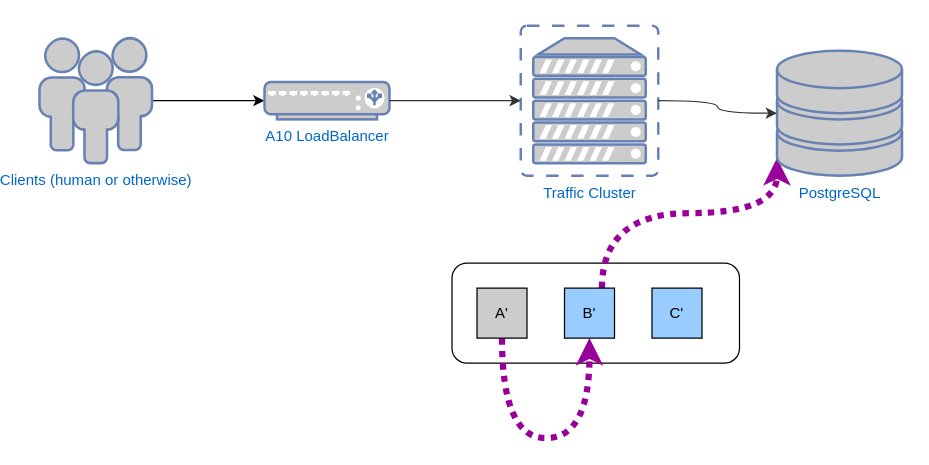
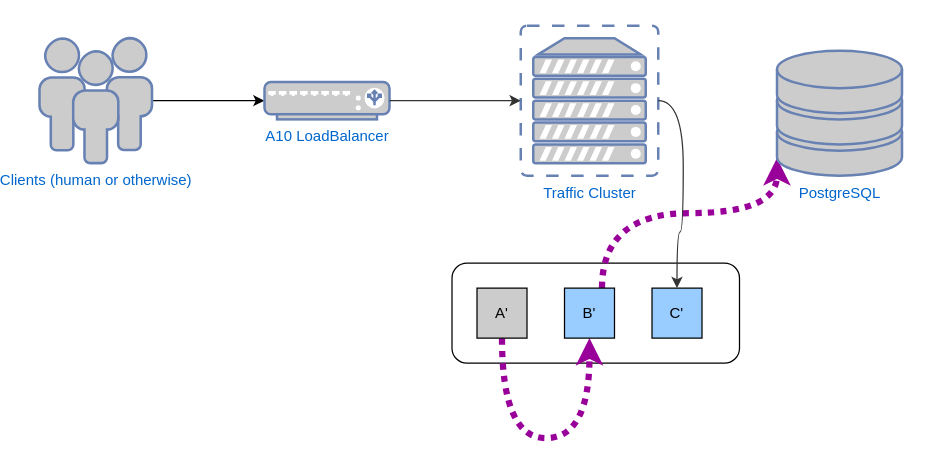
edge "Traffic Cluster" -> "PostgreSQL": now "Traffic Cluster" -> "C'"
